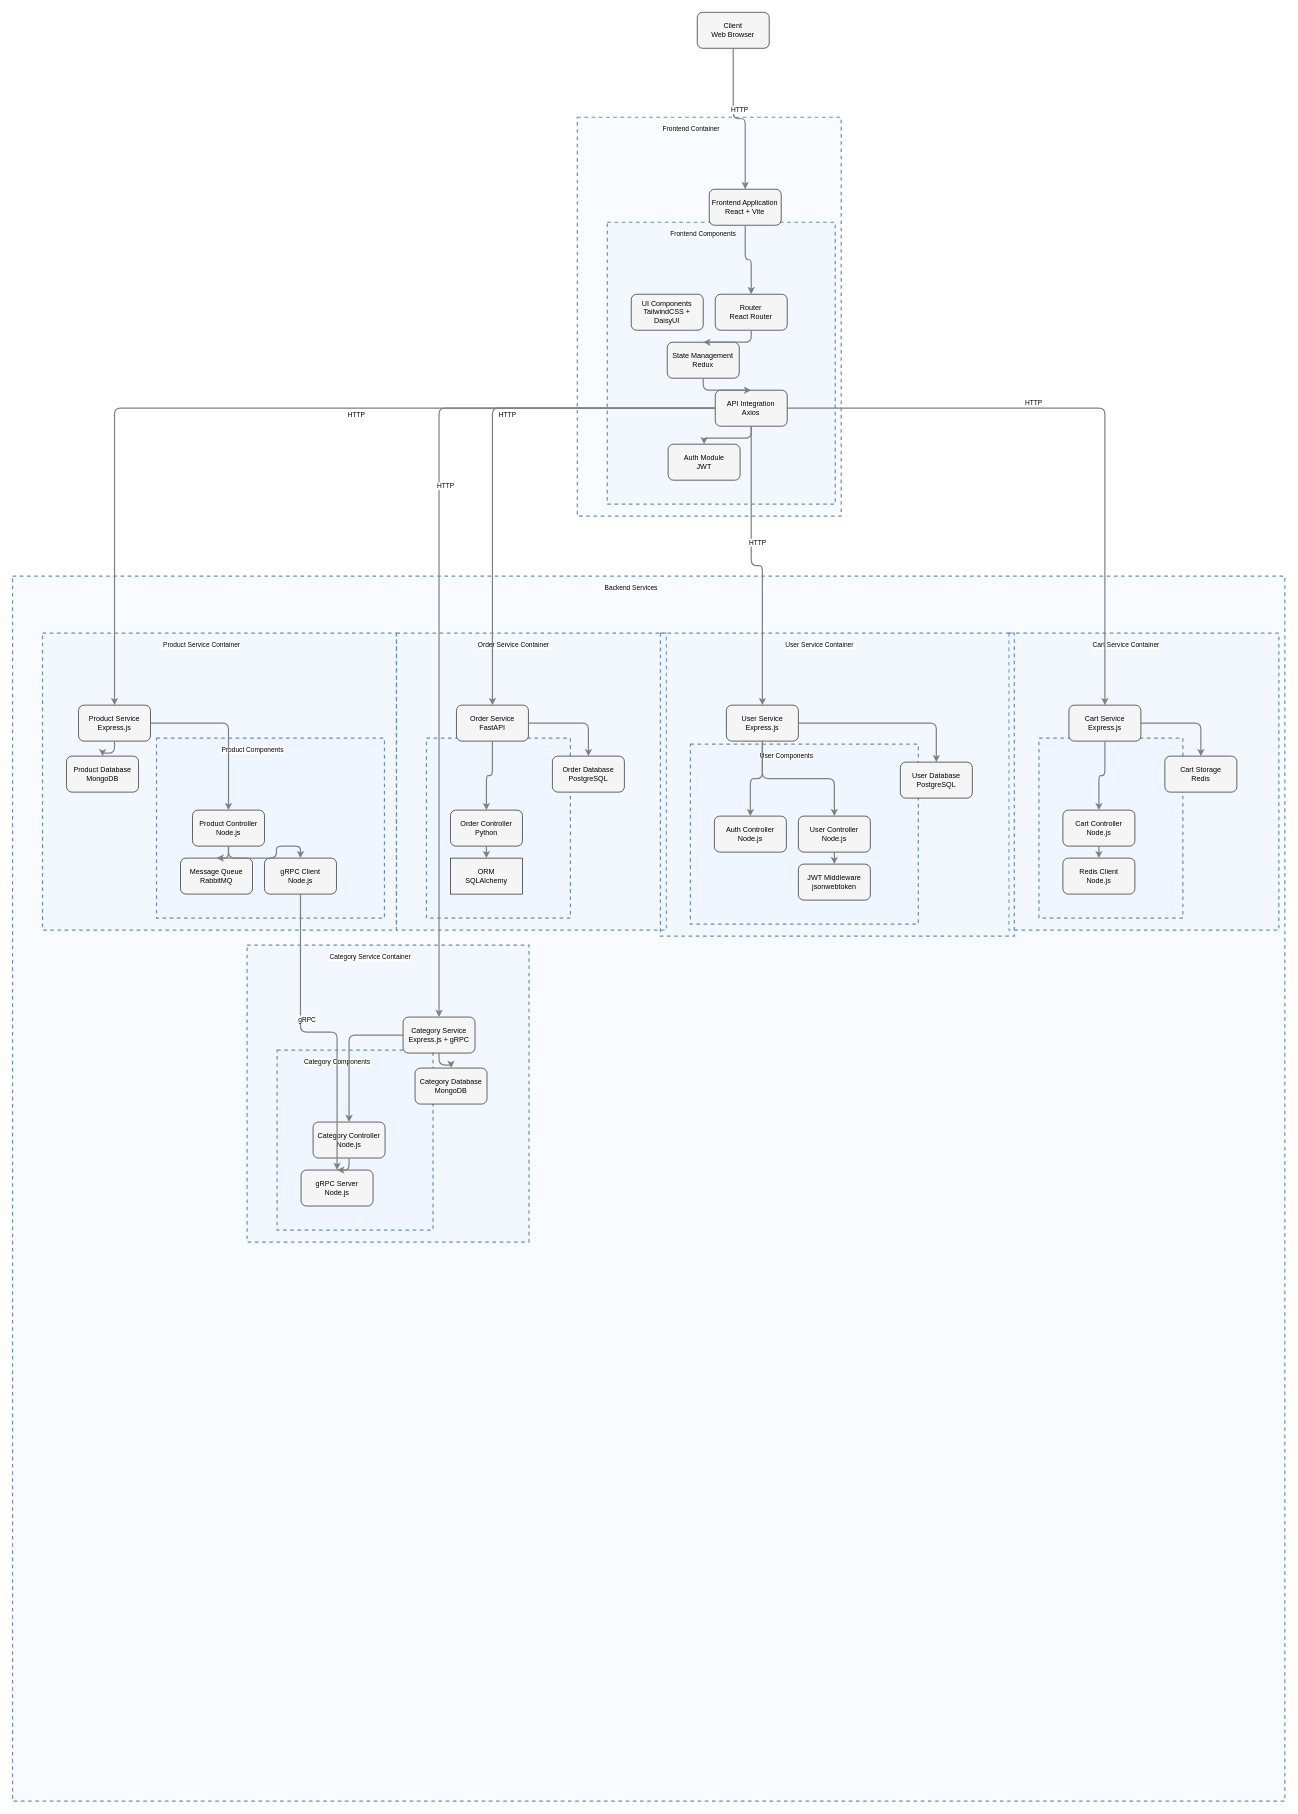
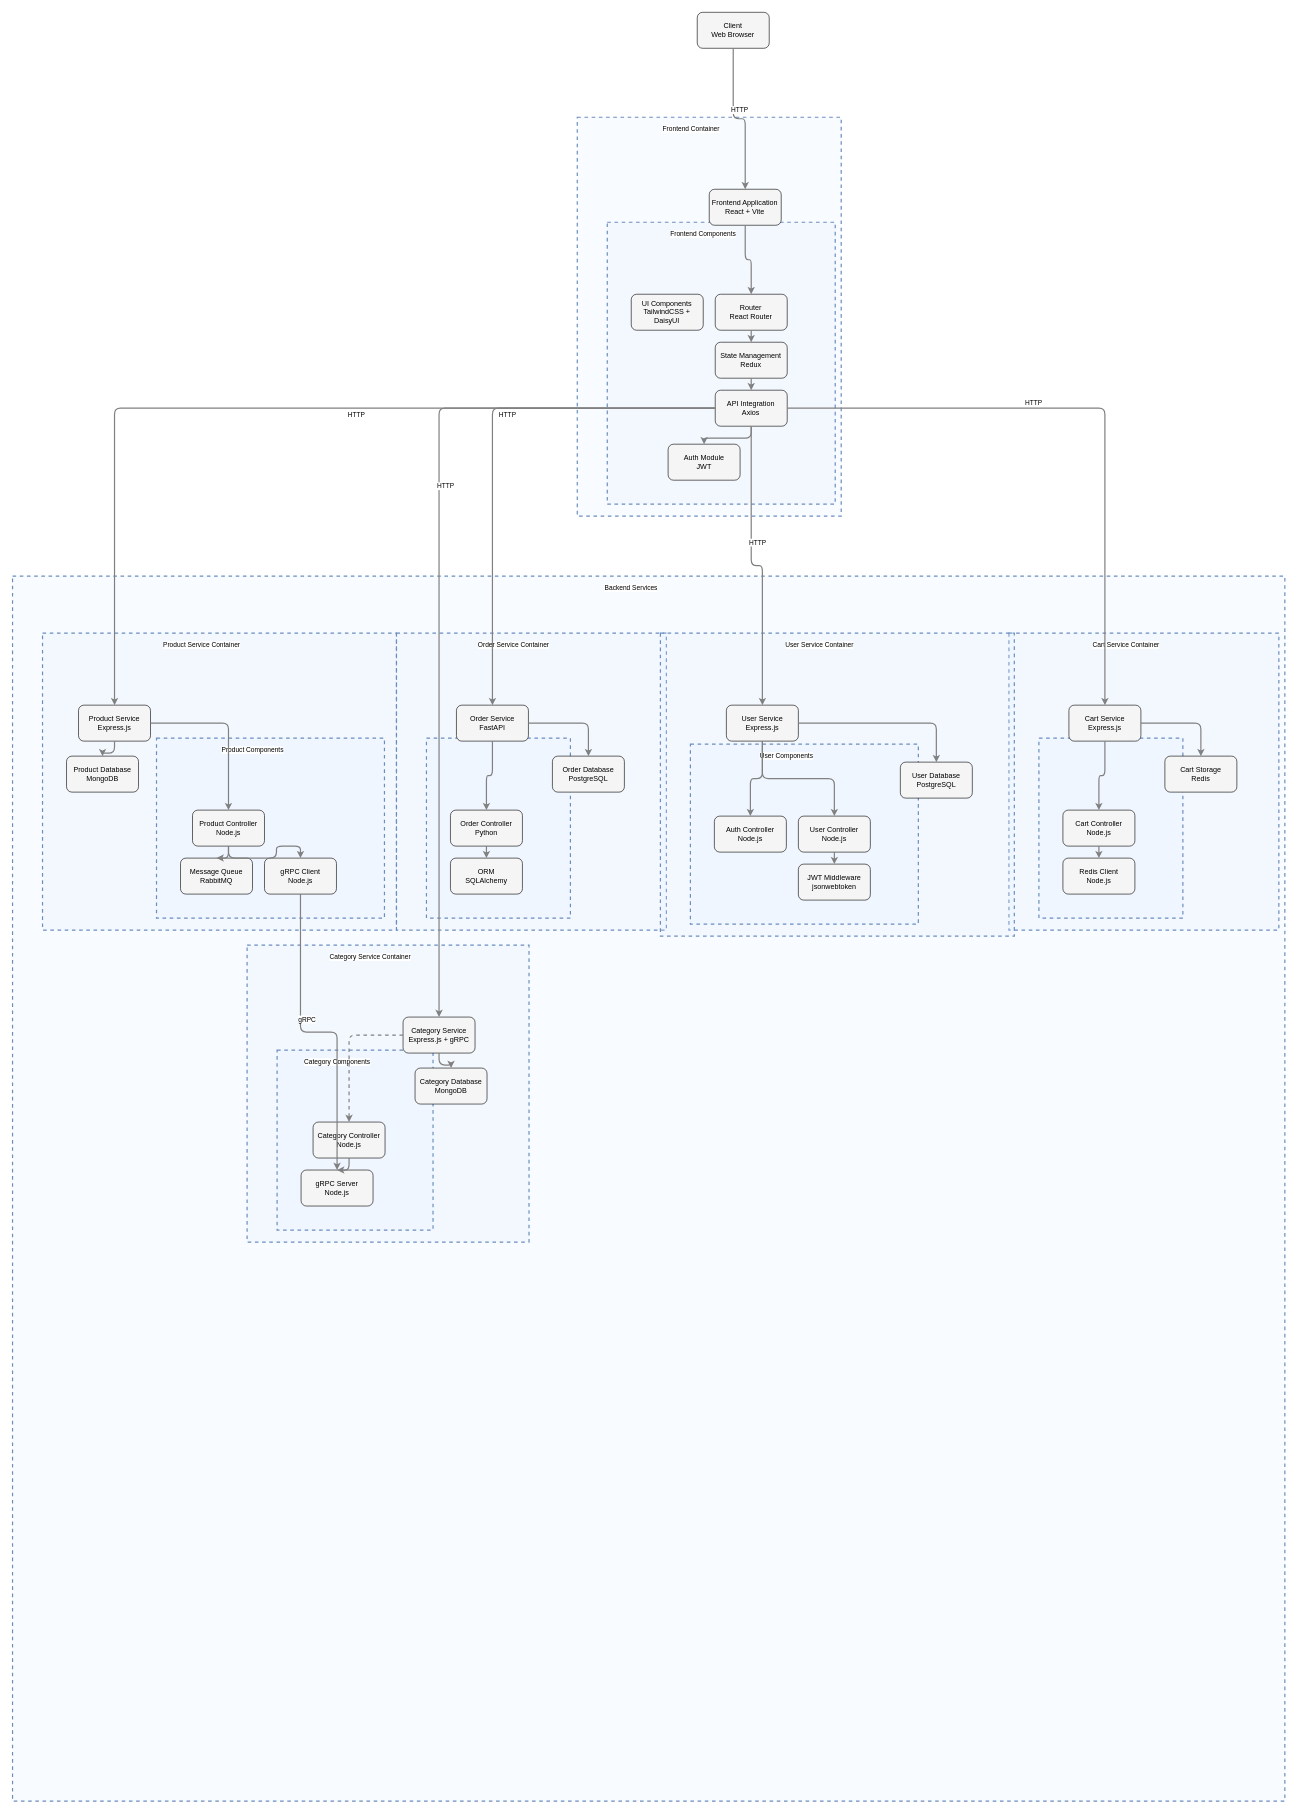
node "State Management Redux": moved (703, 360) -> (751, 360)
node "ORM SQLAlchemy": shape rectangle -> rounded rectangle
edge "Category Service Express.js + gRPC" -> "Category Controller Node.js": style solid -> dashed
